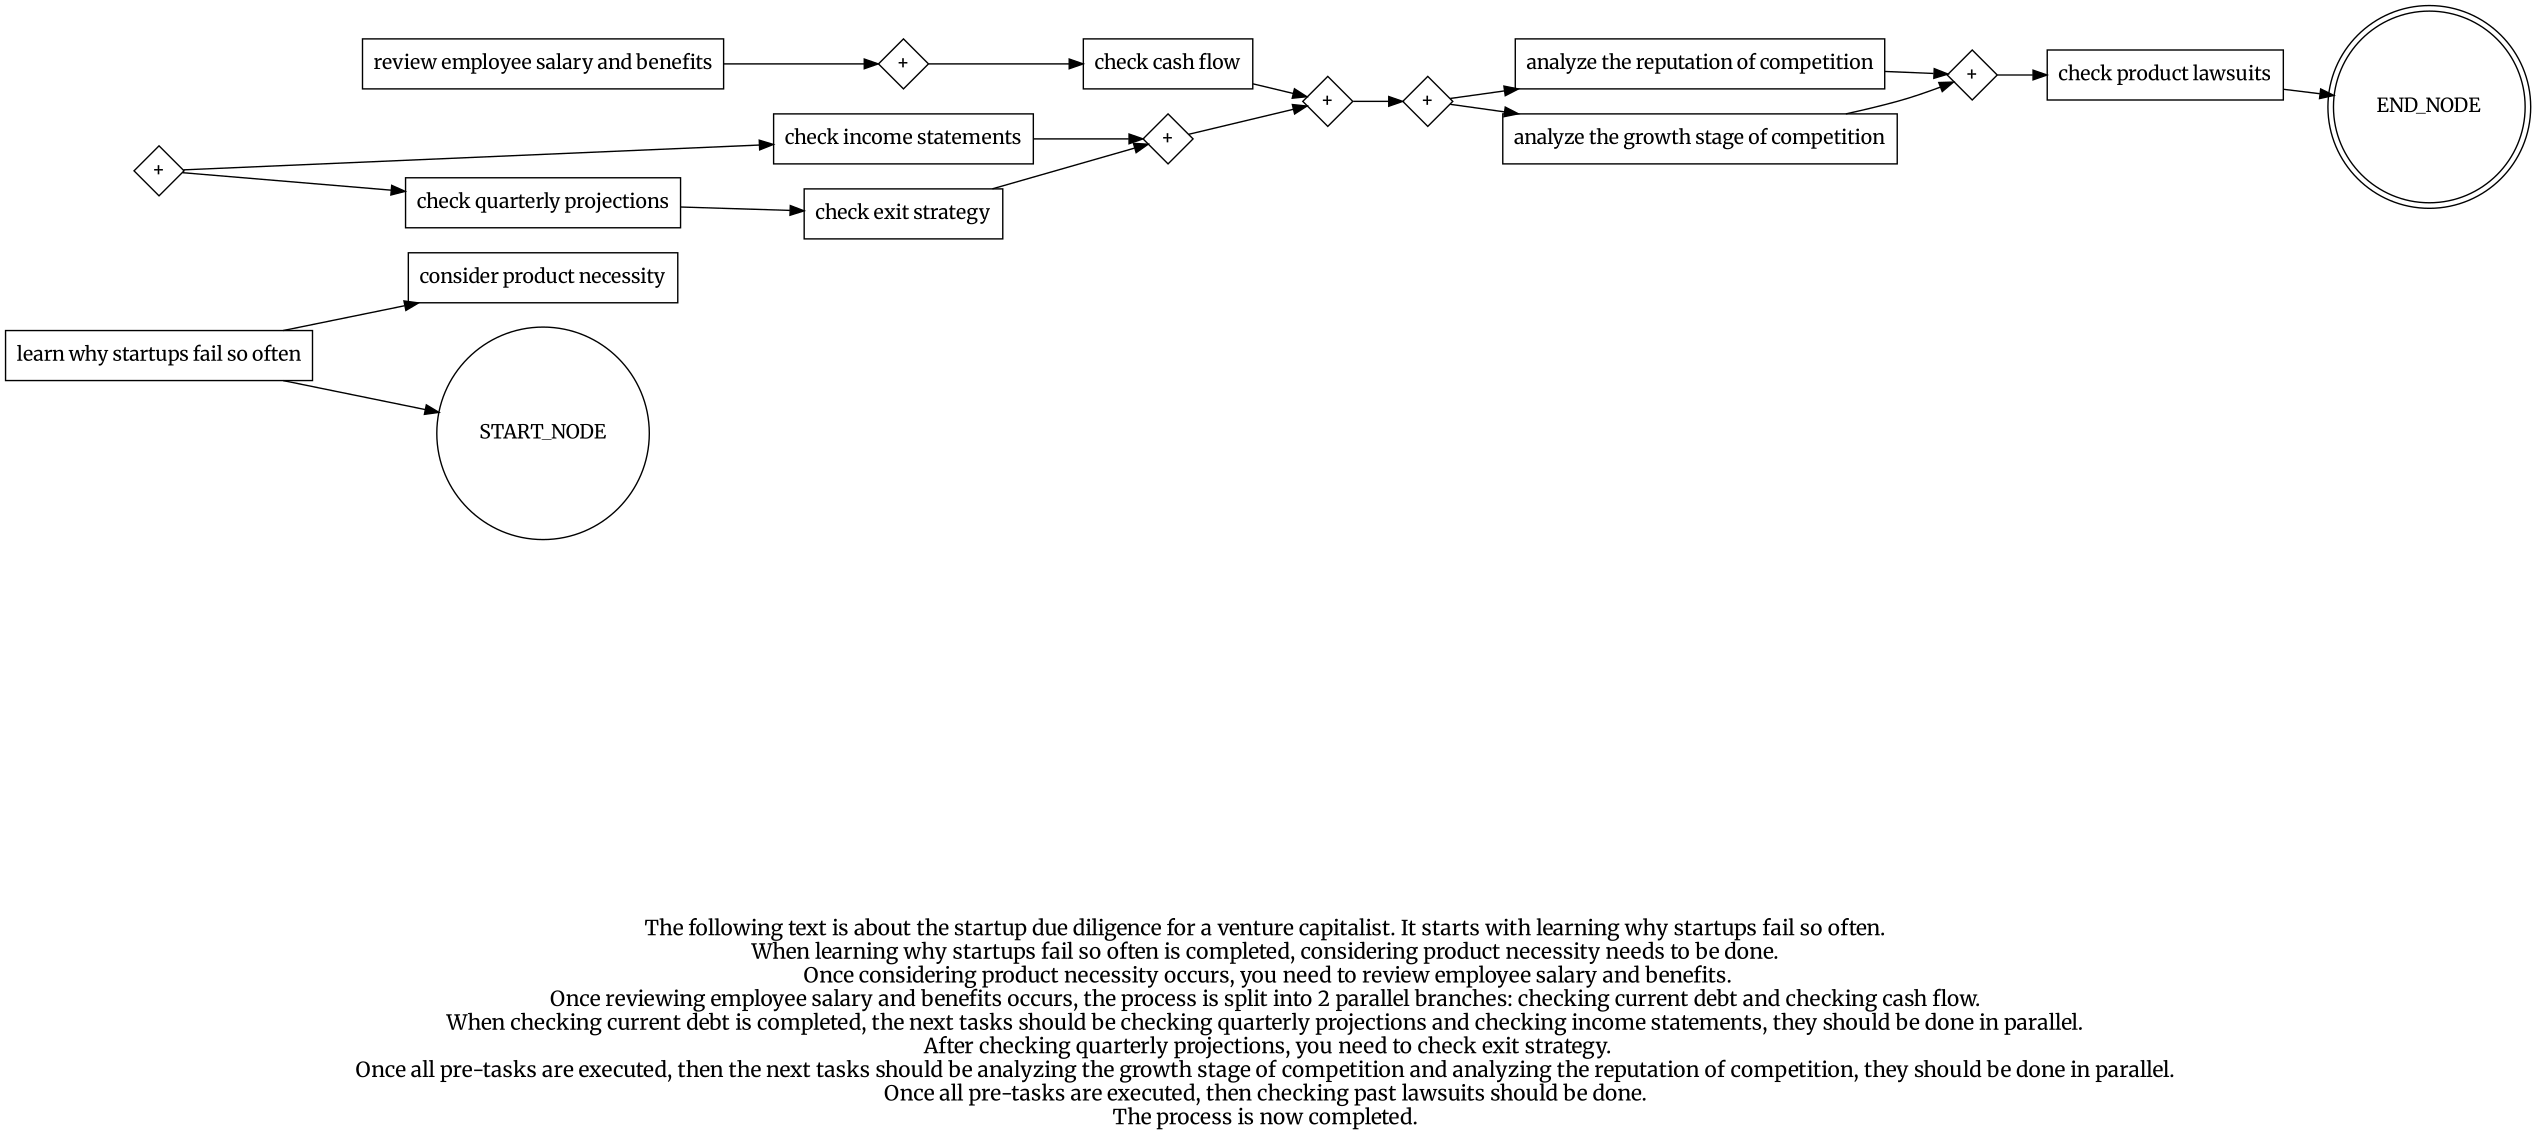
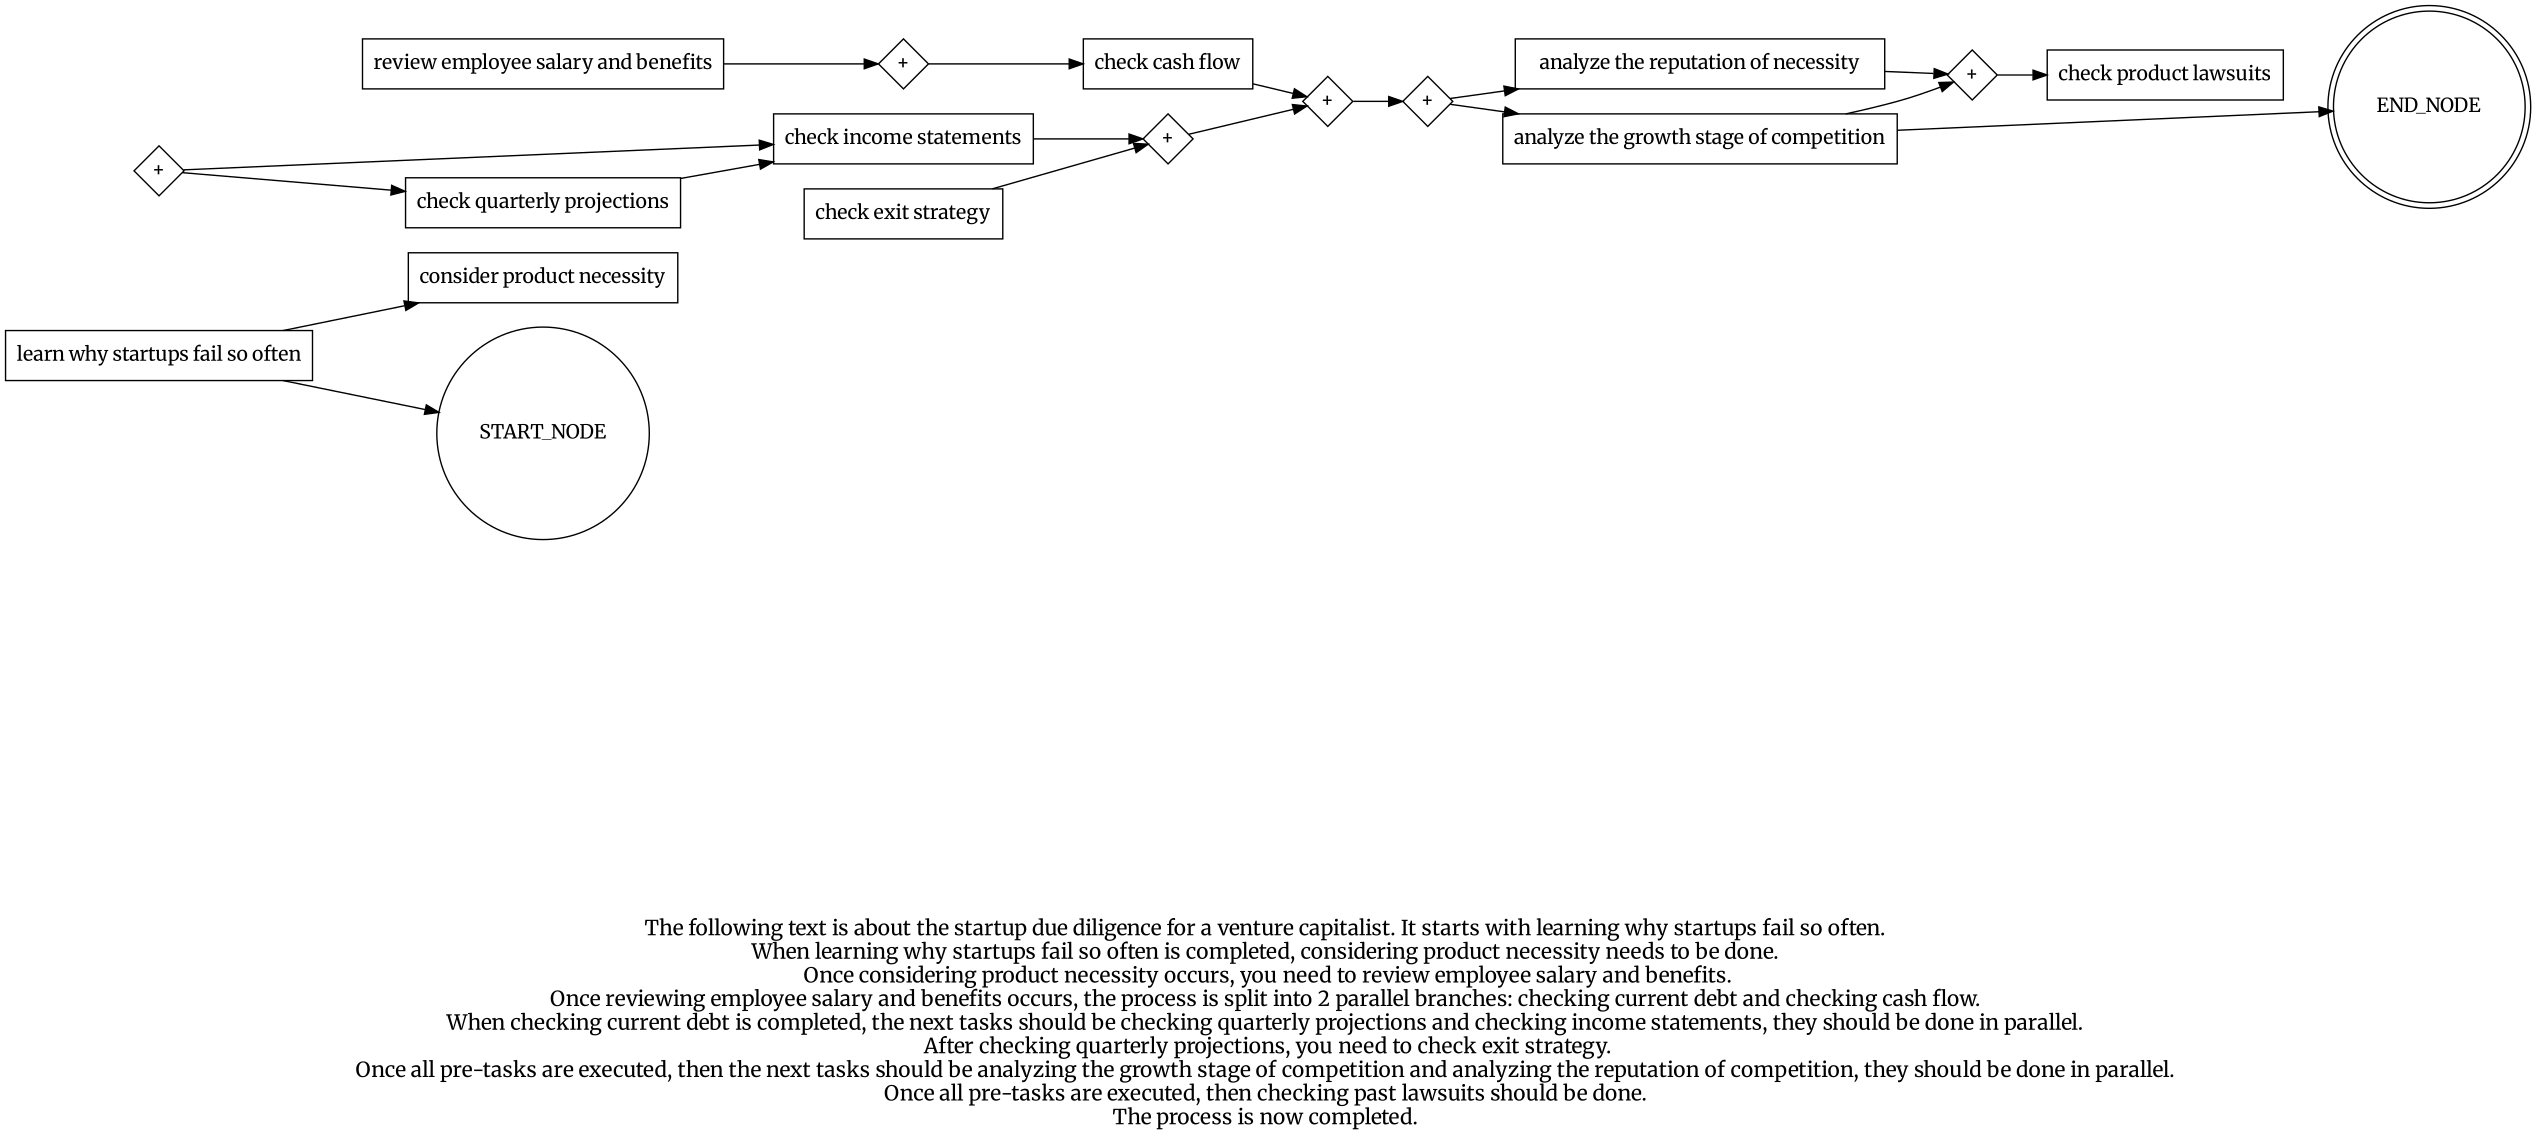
node "analyze the reputation of competition": label "analyze the reputation of competition" -> "analyze the reputation of necessity"
edge "check product lawsuits" -> "END_NODE": now "analyze the growth stage of competition" -> "END_NODE"
edge "check quarterly projections" -> "check exit strategy": now "check quarterly projections" -> "check income statements"
